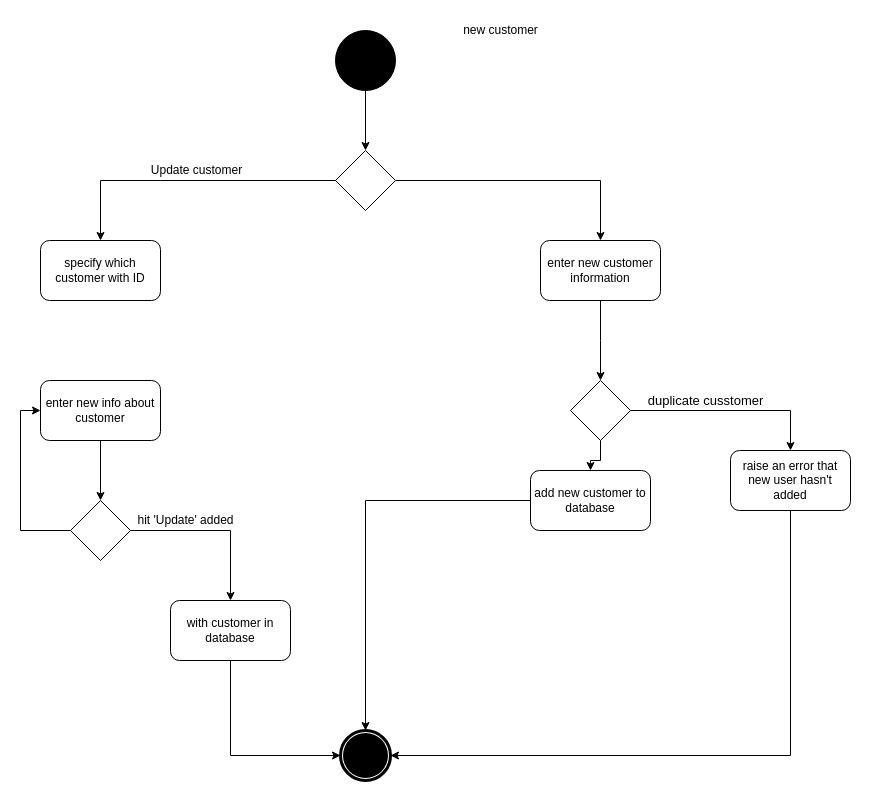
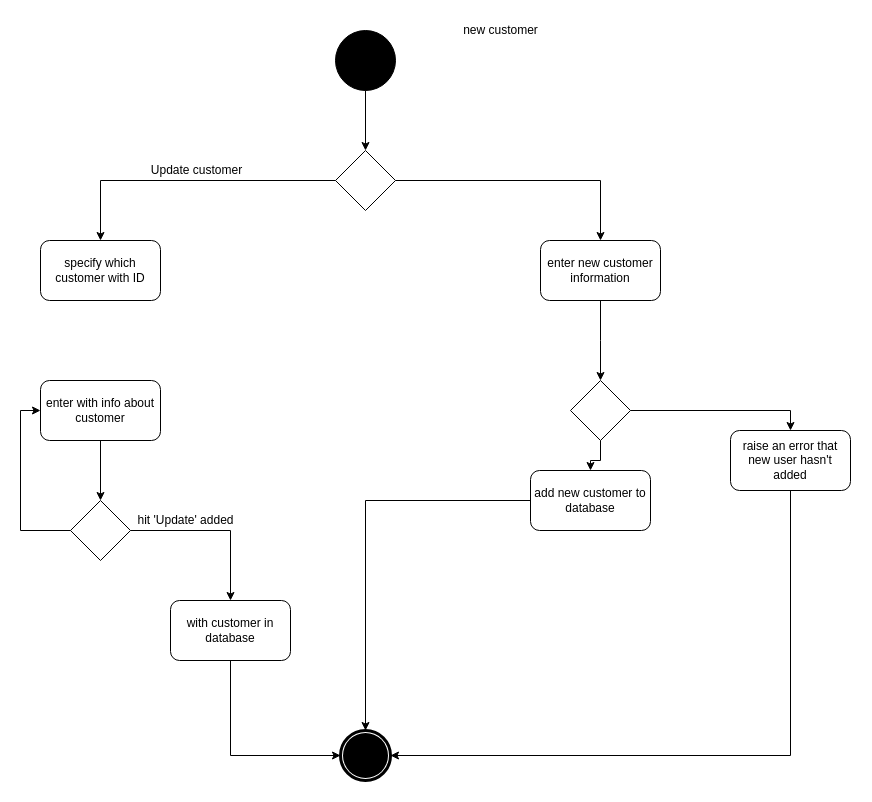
node "duplicate cusstomer": removed
node "enter new info about customer": label "enter new info about customer" -> "enter with info about customer"
node "raise an error that new user hasn't added": moved (791, 481) -> (791, 461)
